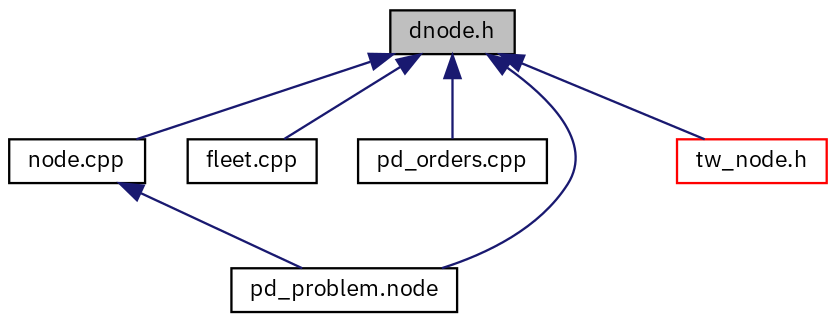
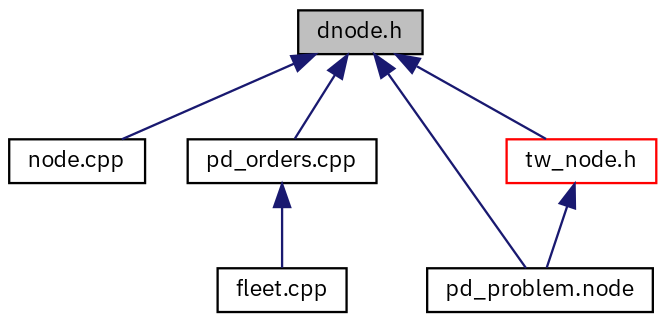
edge "fleet.cpp" -> "dnode.h": now "fleet.cpp" -> "pd_orders.cpp"
edge "pd_problem.node" -> "node.cpp": now "pd_problem.node" -> "tw_node.h"
